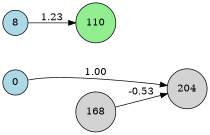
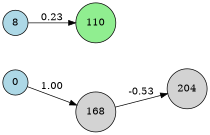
edge "8" -> "110": label "1.23" -> "0.23"
edge "0" -> "204": now "0" -> "168"
